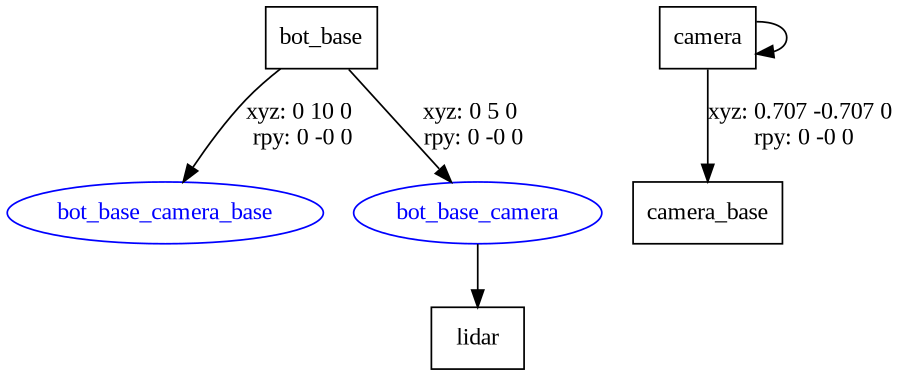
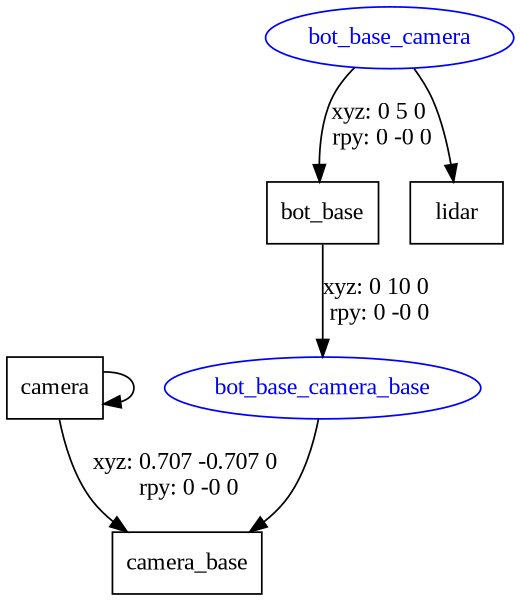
edge "bot_base" -> "bot_base_camera": reversed
edge "bot_base_camera_base" -> "camera_base": added
